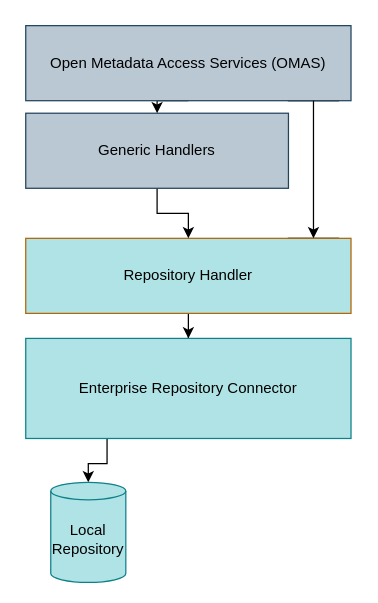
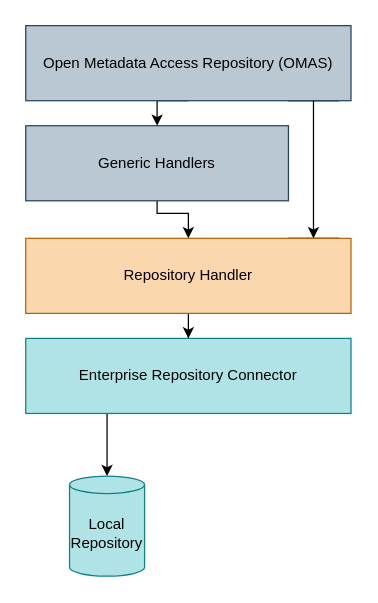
node "Open Metadata Access Services (OMAS)": label "Open Metadata Access Services (OMAS)" -> "Open Metadata Access Repository (OMAS)"
node "Generic Handlers": moved (157, 151) -> (157, 163)
node "Repository Handler": fillcolor #b0e3e6 -> #fad7ac
node "Enterprise Repository Connector": size 325x100 -> 325x75
node "Local Repository": moved (88, 532) -> (107, 526)
